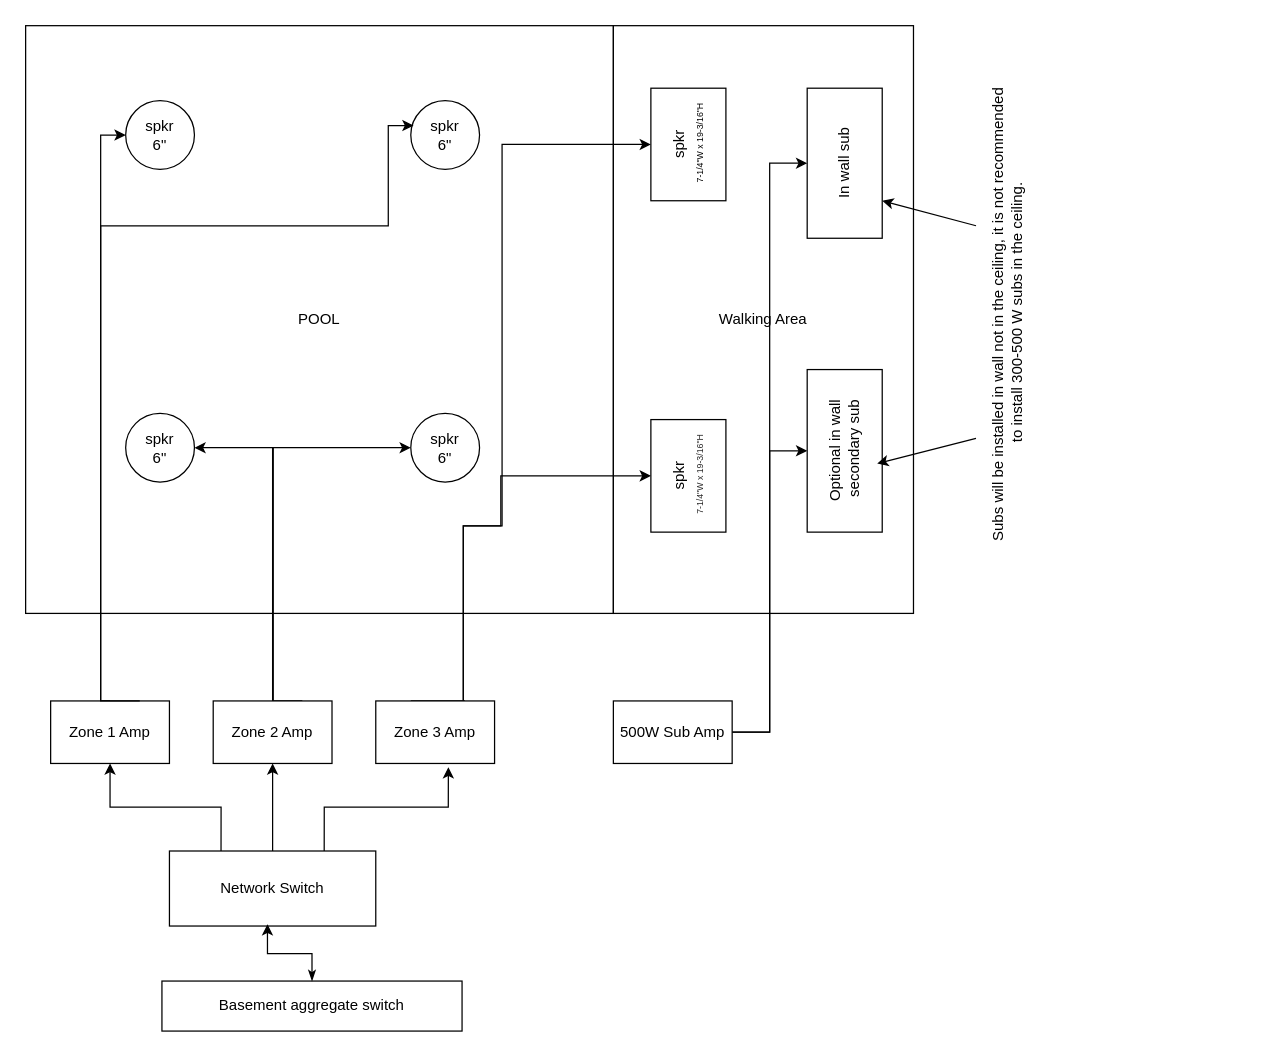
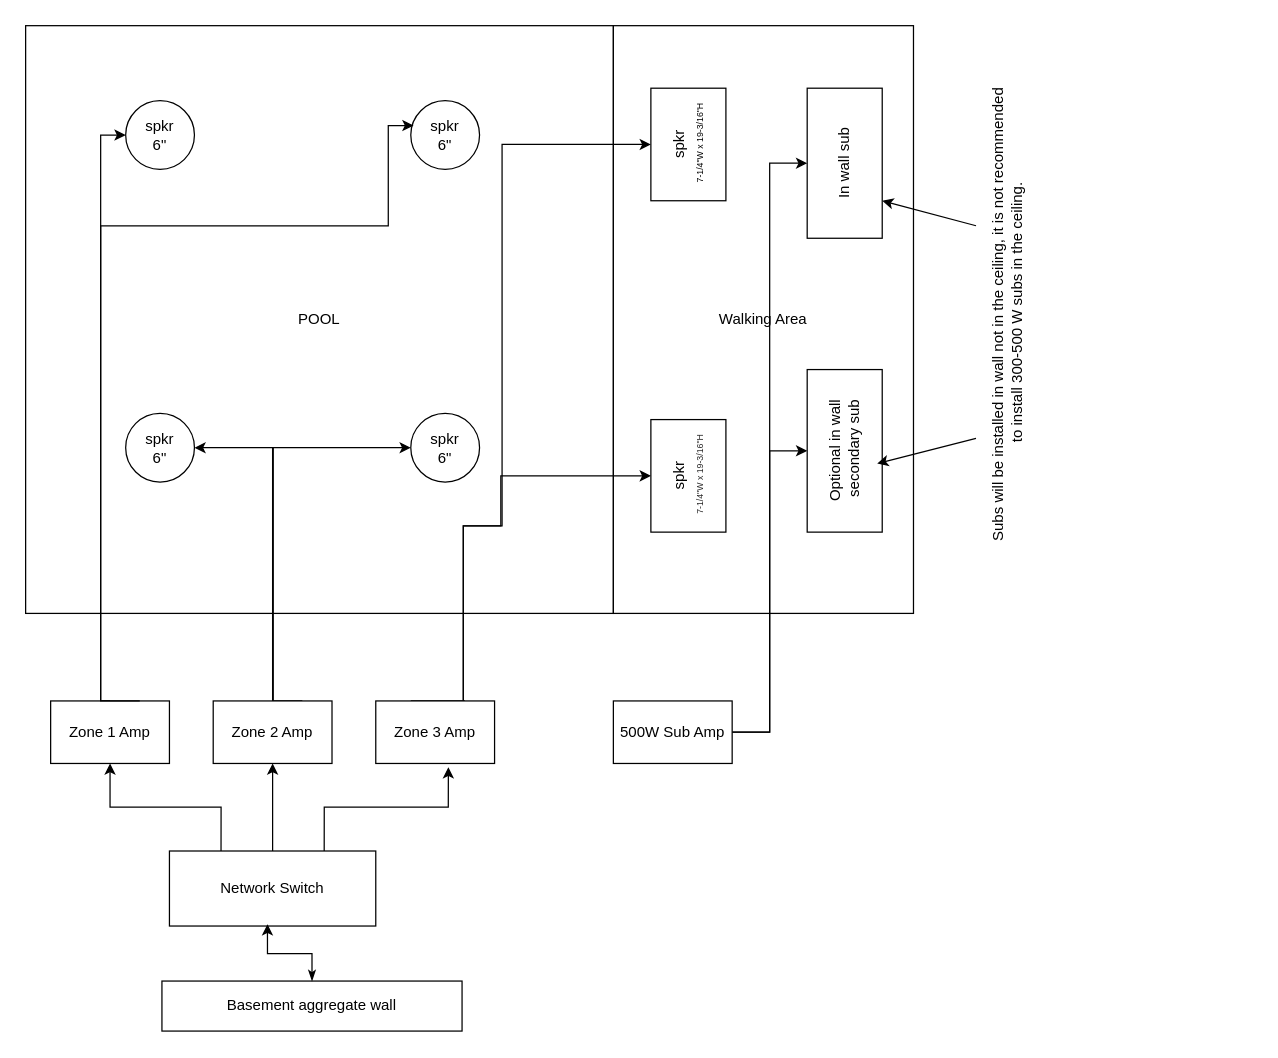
node "Basement aggregate switch": label "Basement aggregate switch" -> "Basement aggregate wall"
